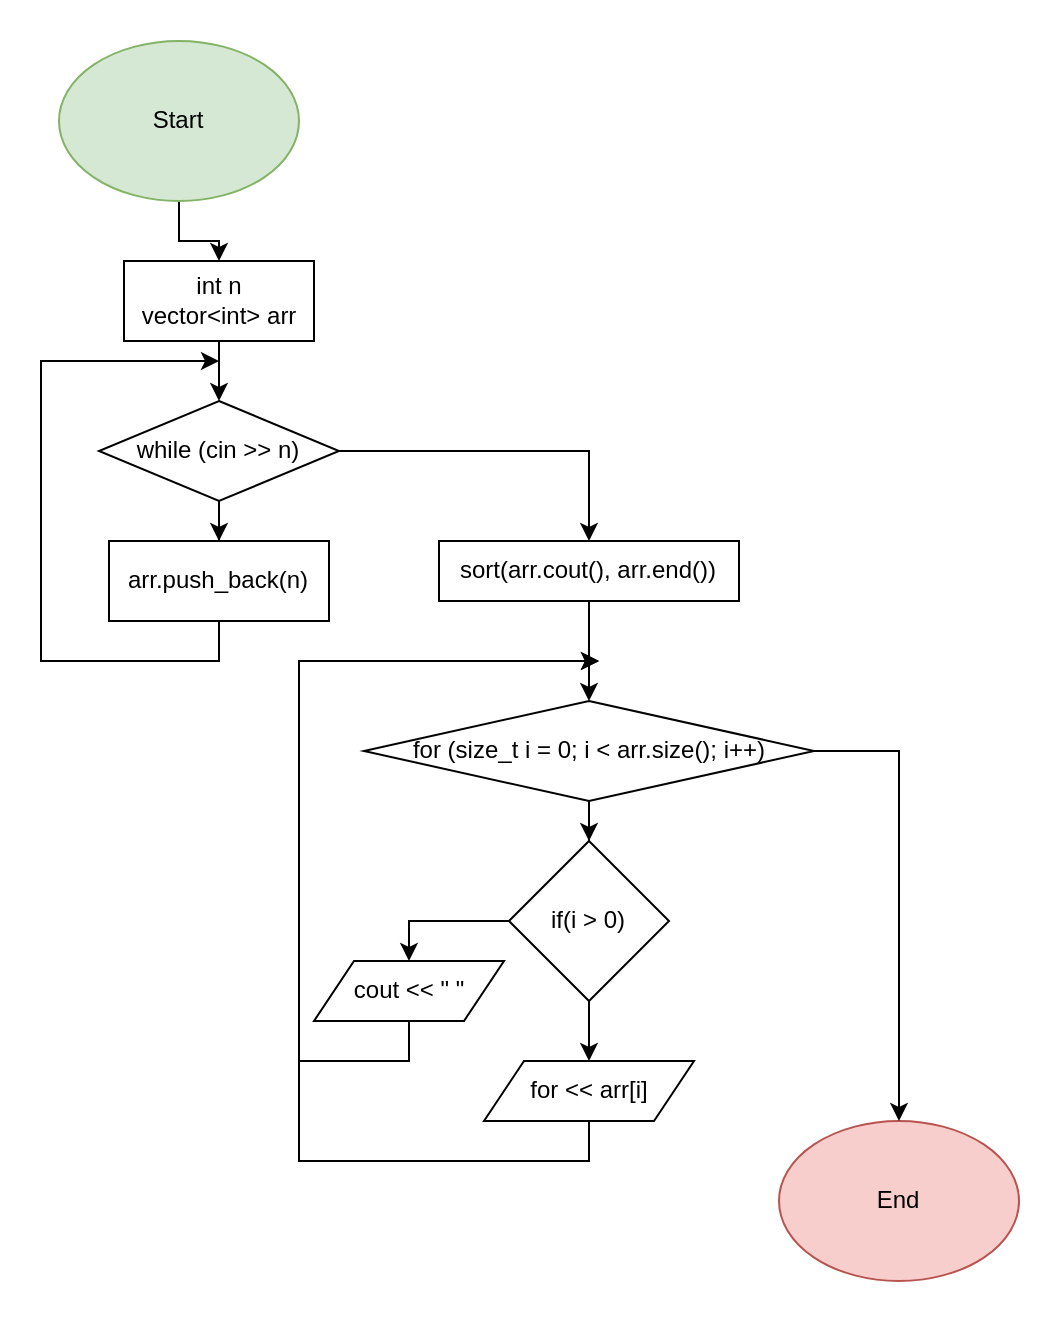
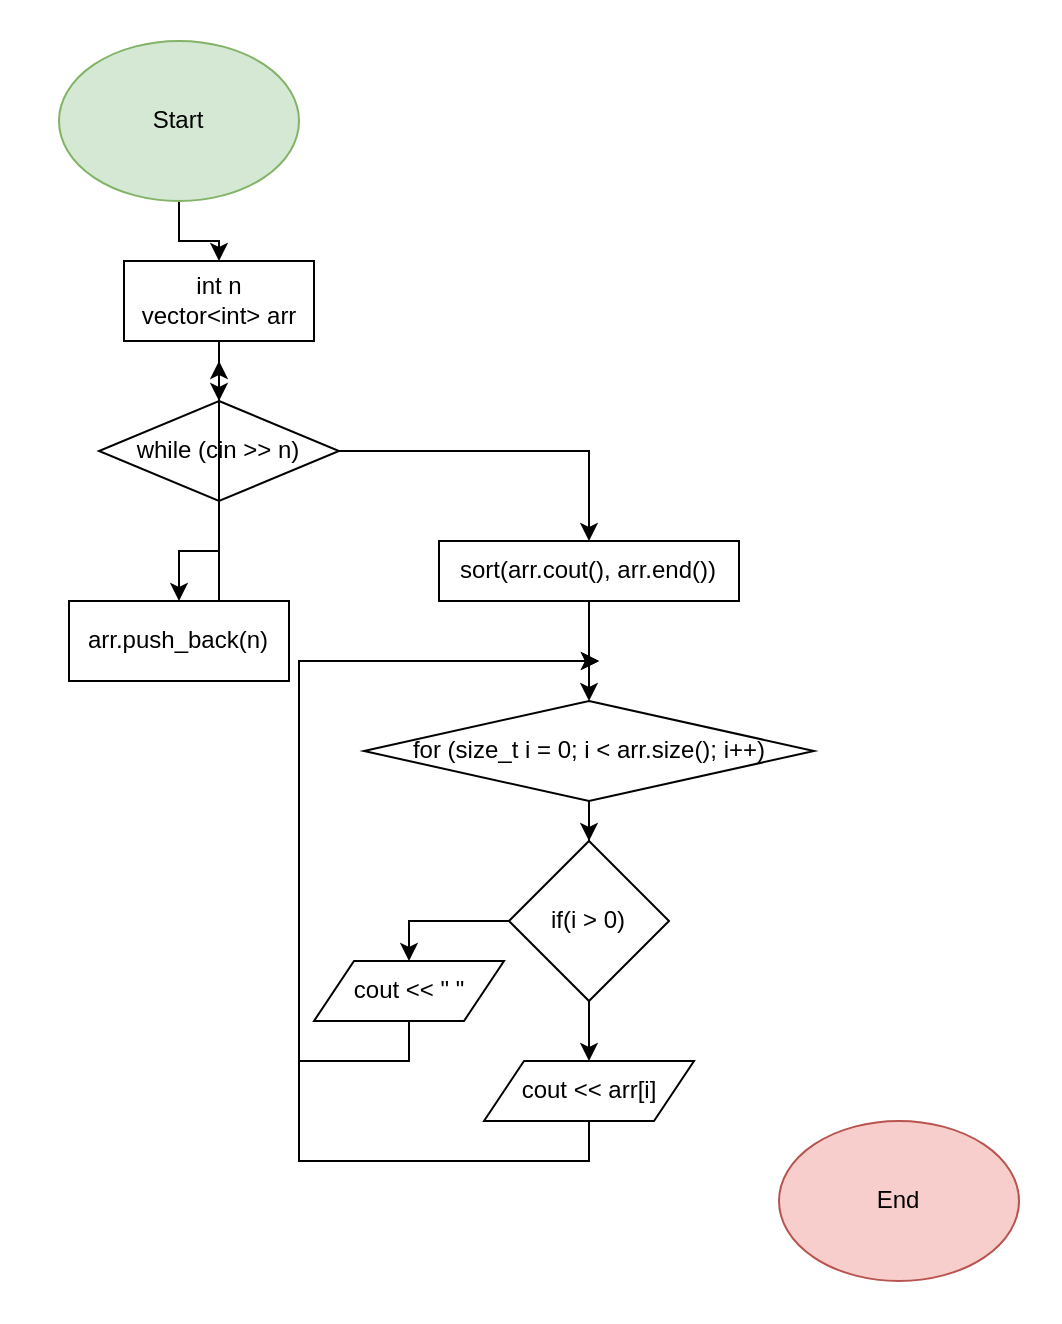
node "arr.push_back(n)": moved (219, 581) -> (179, 641)
edge "for (size_t i = 0; i < arr.size(); i++)" -> "End": removed
node "for << arr[i]": label "for << arr[i]" -> "cout << arr[i]"
